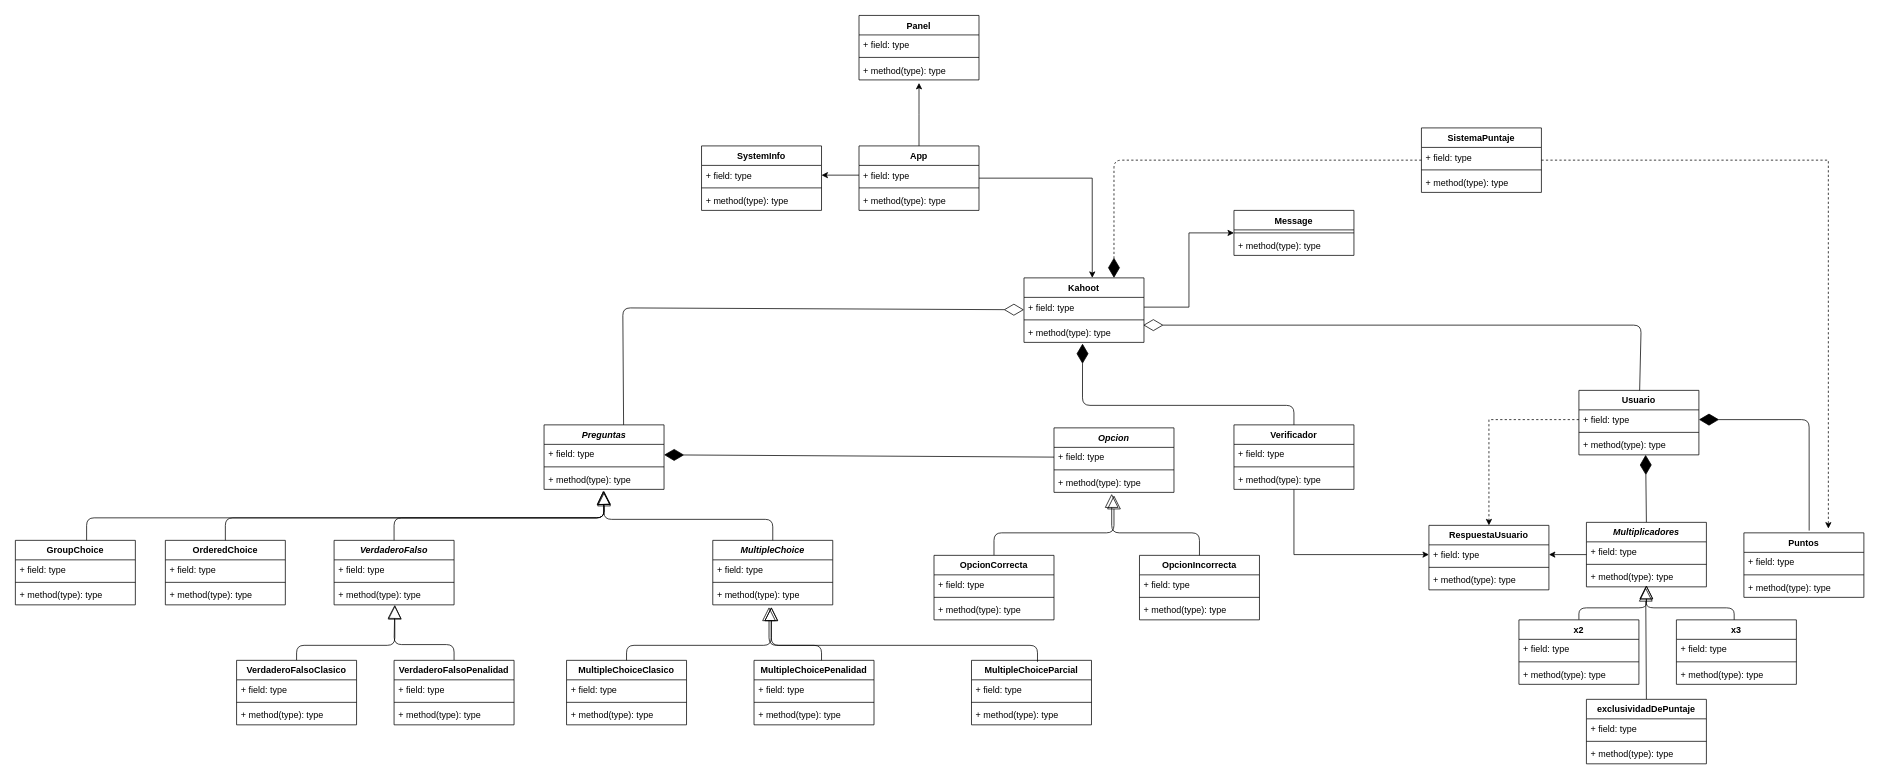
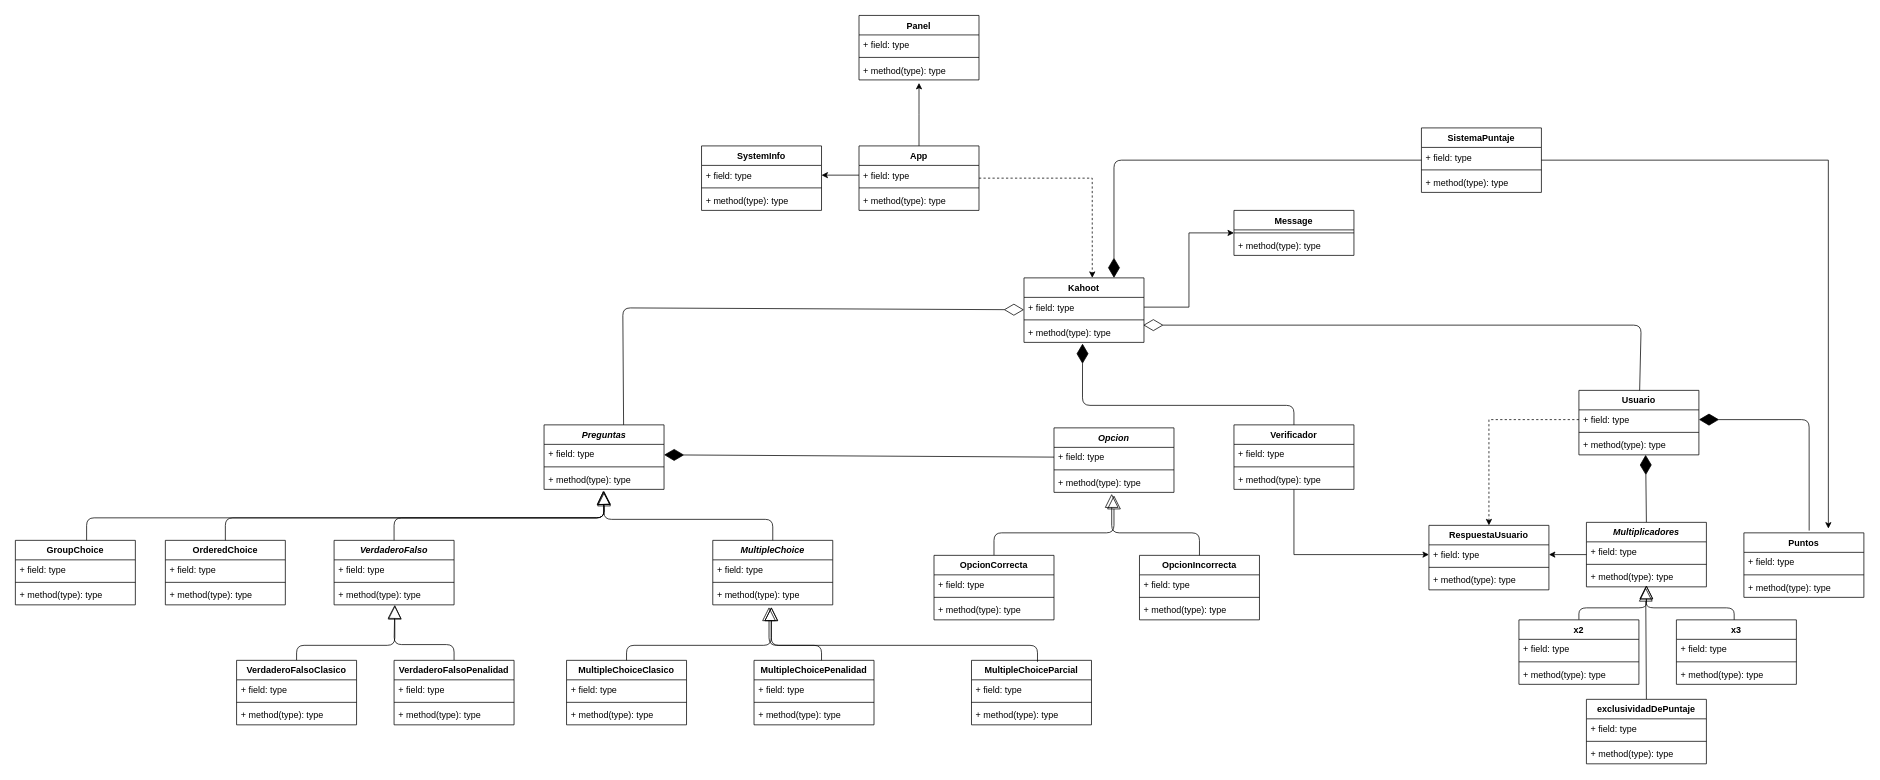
edge "SistemaPuntaje" -> "Kahoot": style dashed -> solid
edge "App" -> "Kahoot": style solid -> dashed
edge "SistemaPuntaje" -> "Puntos": style dashed -> solid
